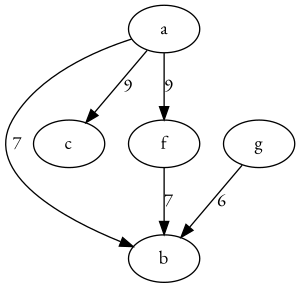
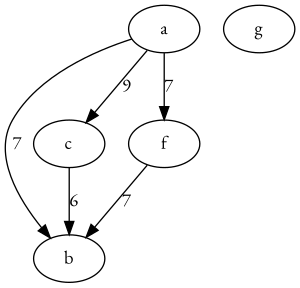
edge "a" -> "f": label "9" -> "7"
edge "g" -> "b": now "c" -> "b"
